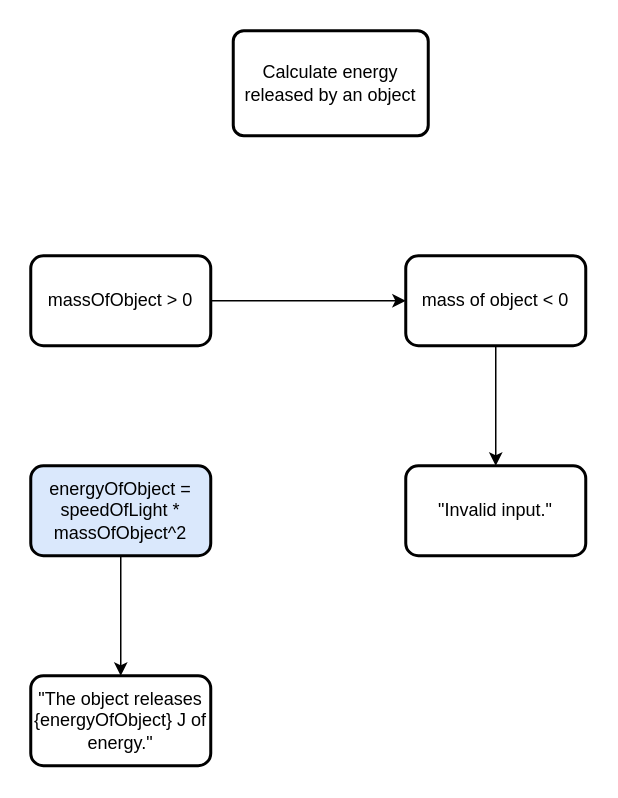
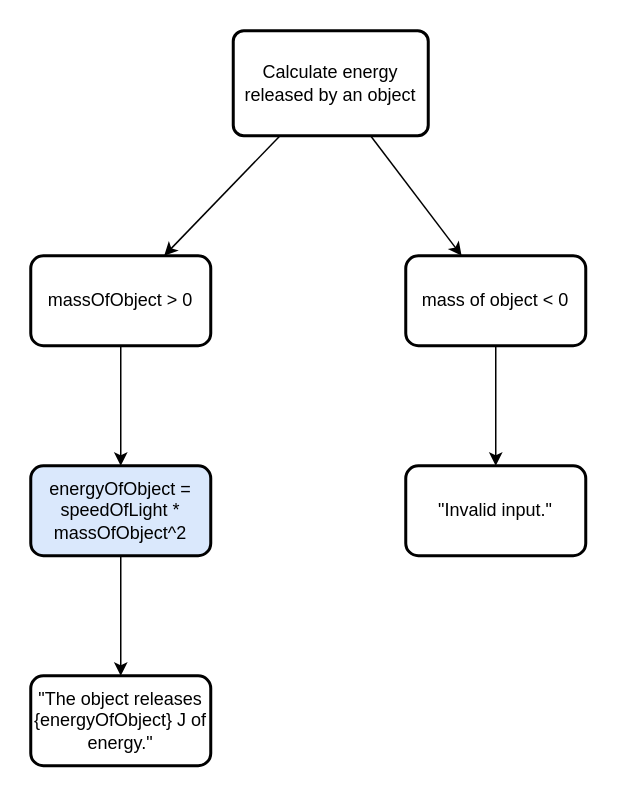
edge "Calculate energy released by an object" -> "massOfObject > 0": added
edge "Calculate energy released by an object" -> "mass of object < 0": added
edge "massOfObject > 0" -> "mass of object < 0": now "massOfObject > 0" -> "energyOfObject = speedOfLight * massOfObject^2"
